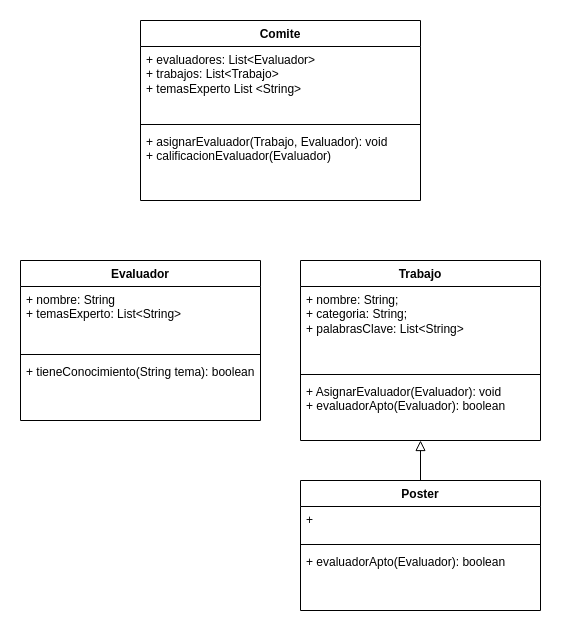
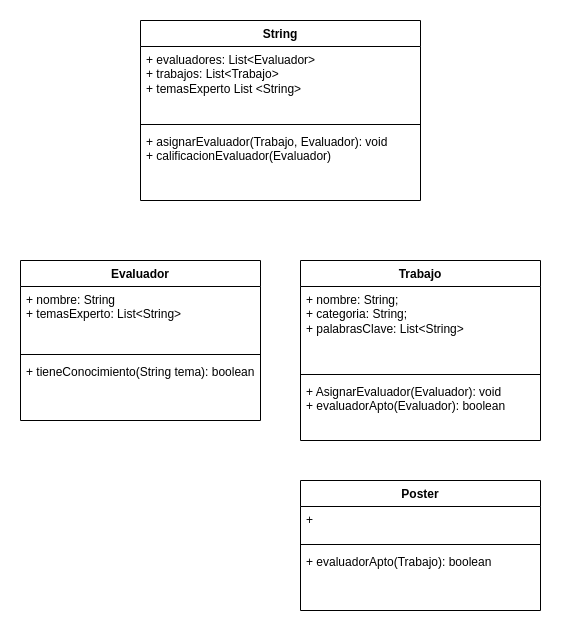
node "Comite": label "Comite" -> "String"
edge "Poster" -> "Trabajo": removed
node "+ evaluadorApto(Evaluador): boolean": label "+ evaluadorApto(Evaluador): boolean" -> "+ evaluadorApto(Trabajo): boolean"
